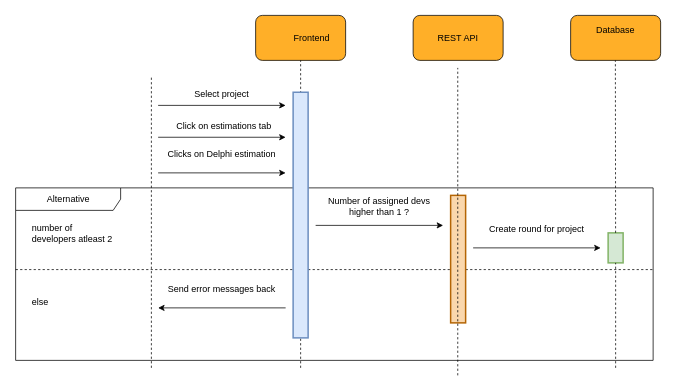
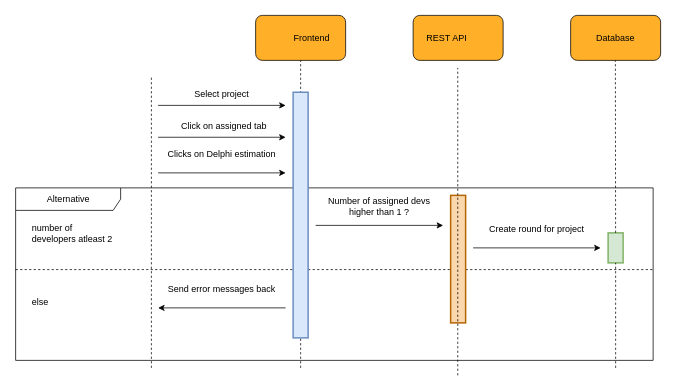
node "Database": moved (615, 30) -> (615, 38)
node "REST API": moved (458, 38) -> (447, 38)
node "Click on estimations tab": label "Click on estimations tab" -> "Click on assigned tab"
